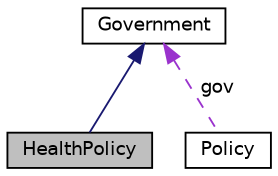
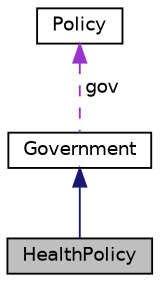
edge "Policy" -> "Government": reversed
